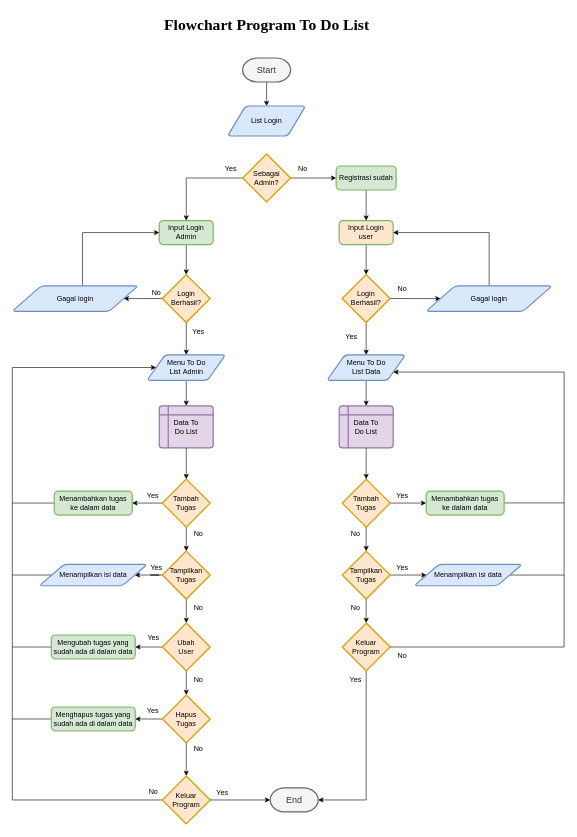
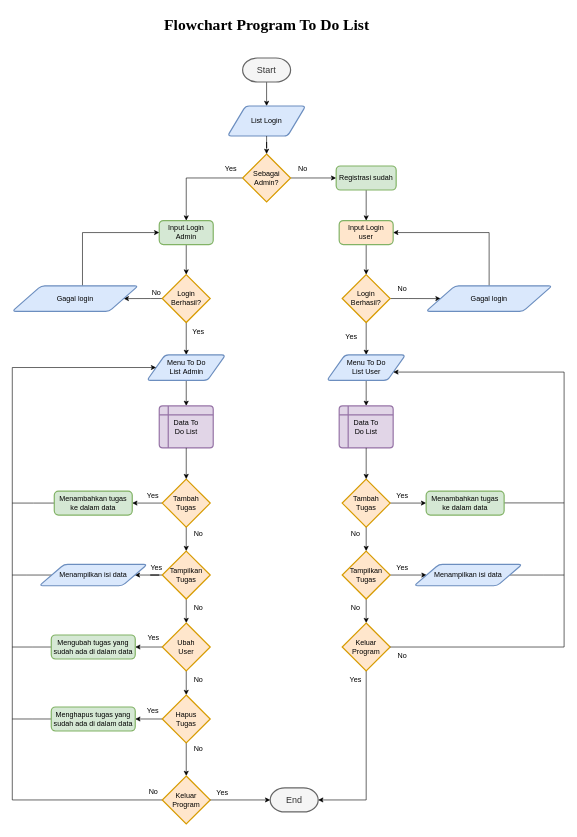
edge "List Login" -> "Sebagai Admin?": added
node "Menu To Do List Data": label "Menu To Do List Data" -> "Menu To Do List User"
